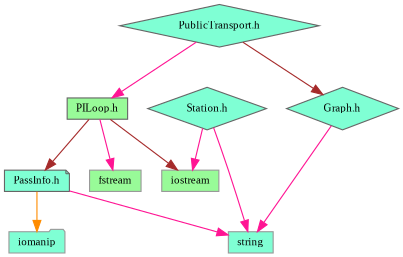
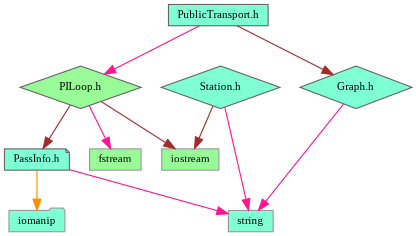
node "PublicTransport.h": shape diamond -> box
node "PILoop.h": shape box -> diamond
edge "Station.h" -> "iostream": color deeppink -> brown
